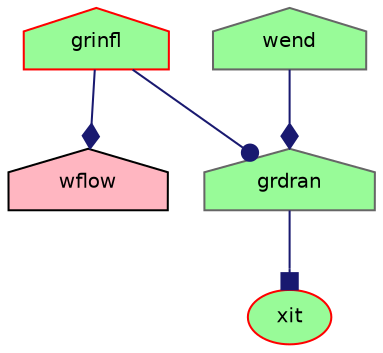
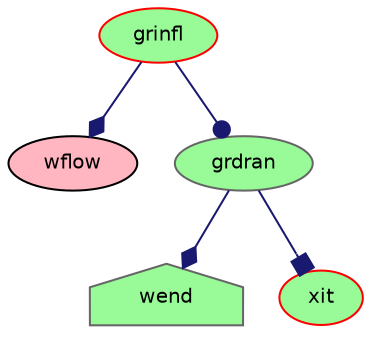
node "grinfl": shape house -> ellipse
edge "wend" -> "grdran": reversed
node "wflow": shape house -> ellipse
node "grdran": shape house -> ellipse
